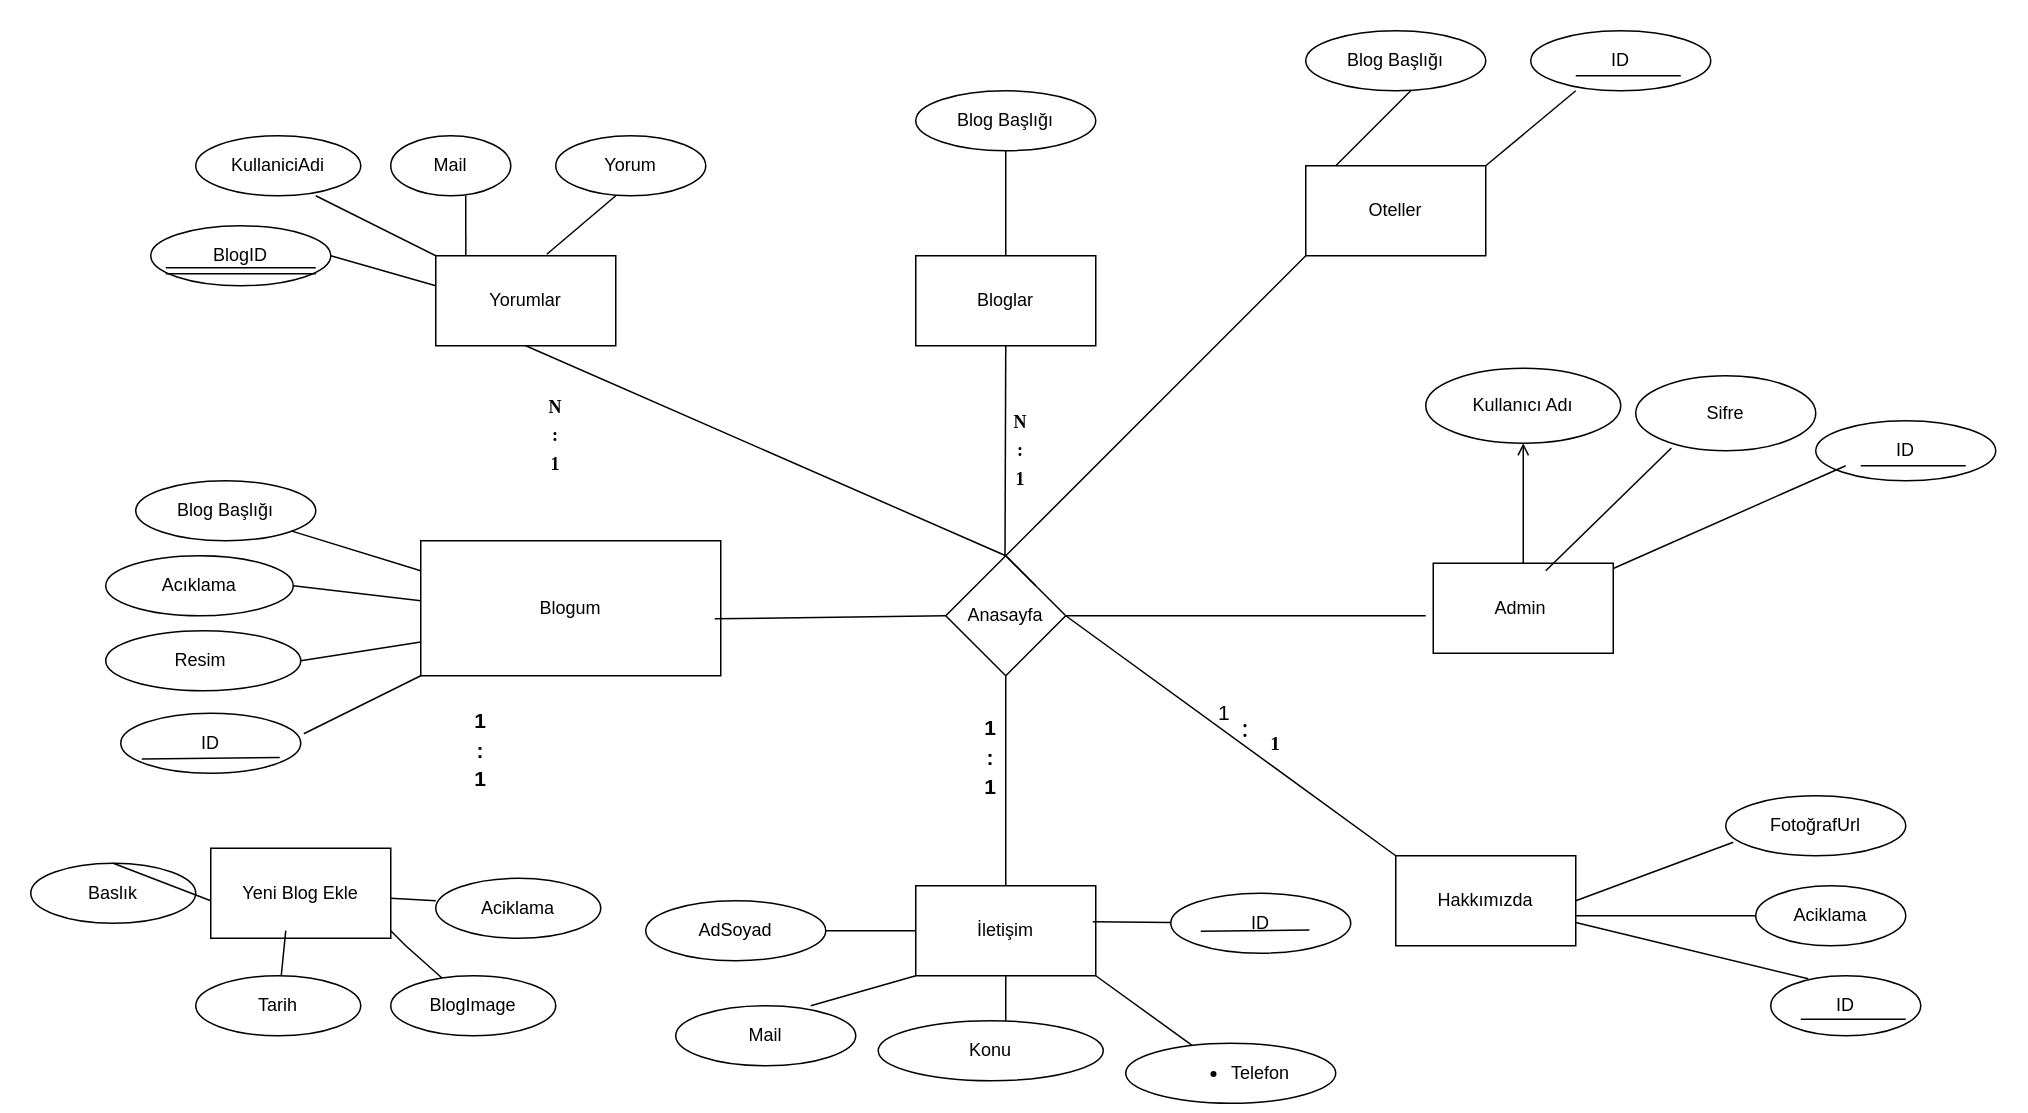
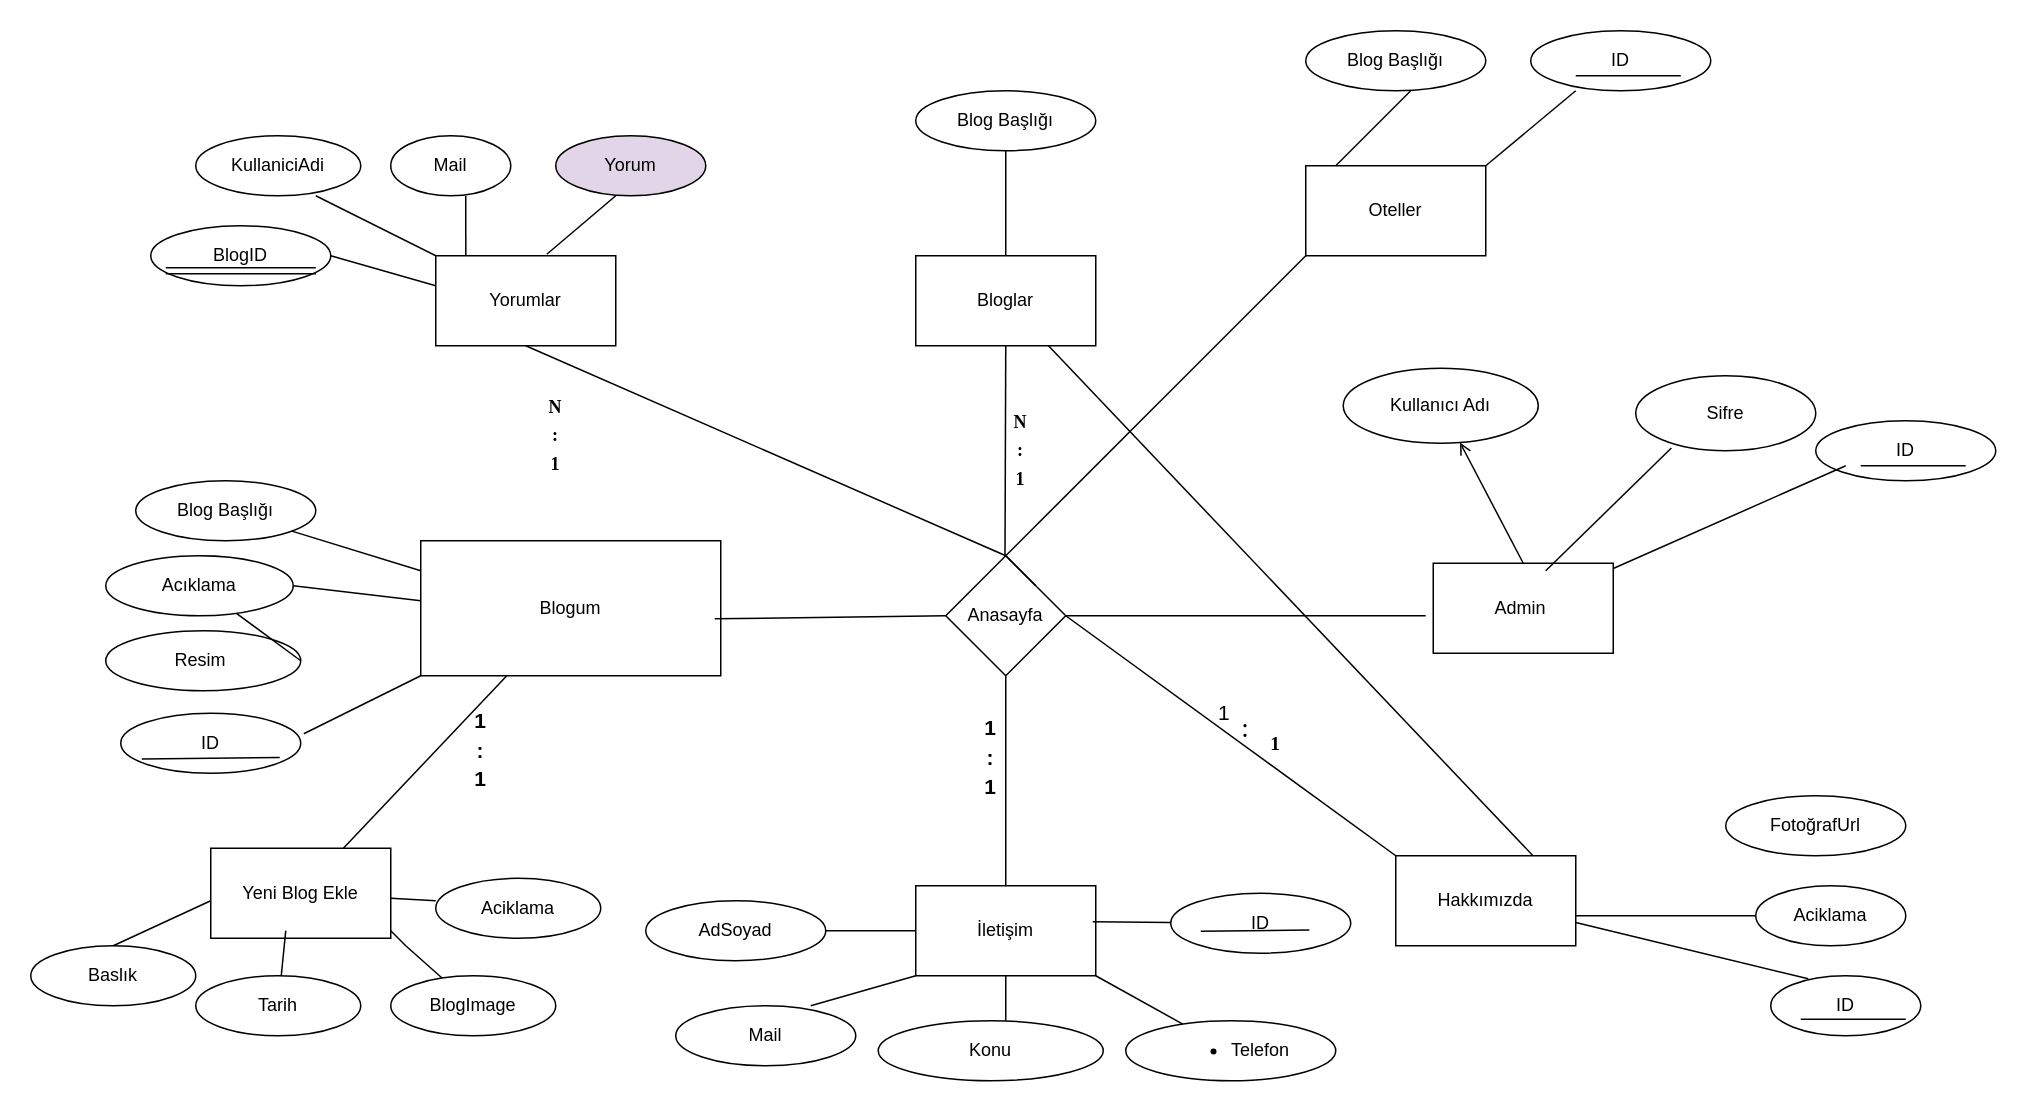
node "Yorum": fillcolor #ffffff -> #e1d5e7
node "Kullanıcı Adı": moved (1523, 406) -> (1441, 406)
edge "Blogum" -- "Resim": now "Acıklama" -- "Resim"
edge "Blogum" -- "Yeni Blog Ekle": added
edge "FotoğrafUrl" -- "Hakkımızda": now "Bloglar" -- "Hakkımızda"
node "Baslık": moved (113, 893) -> (113, 976)
node "Telefon": moved (1231, 1073) -> (1231, 1051)
